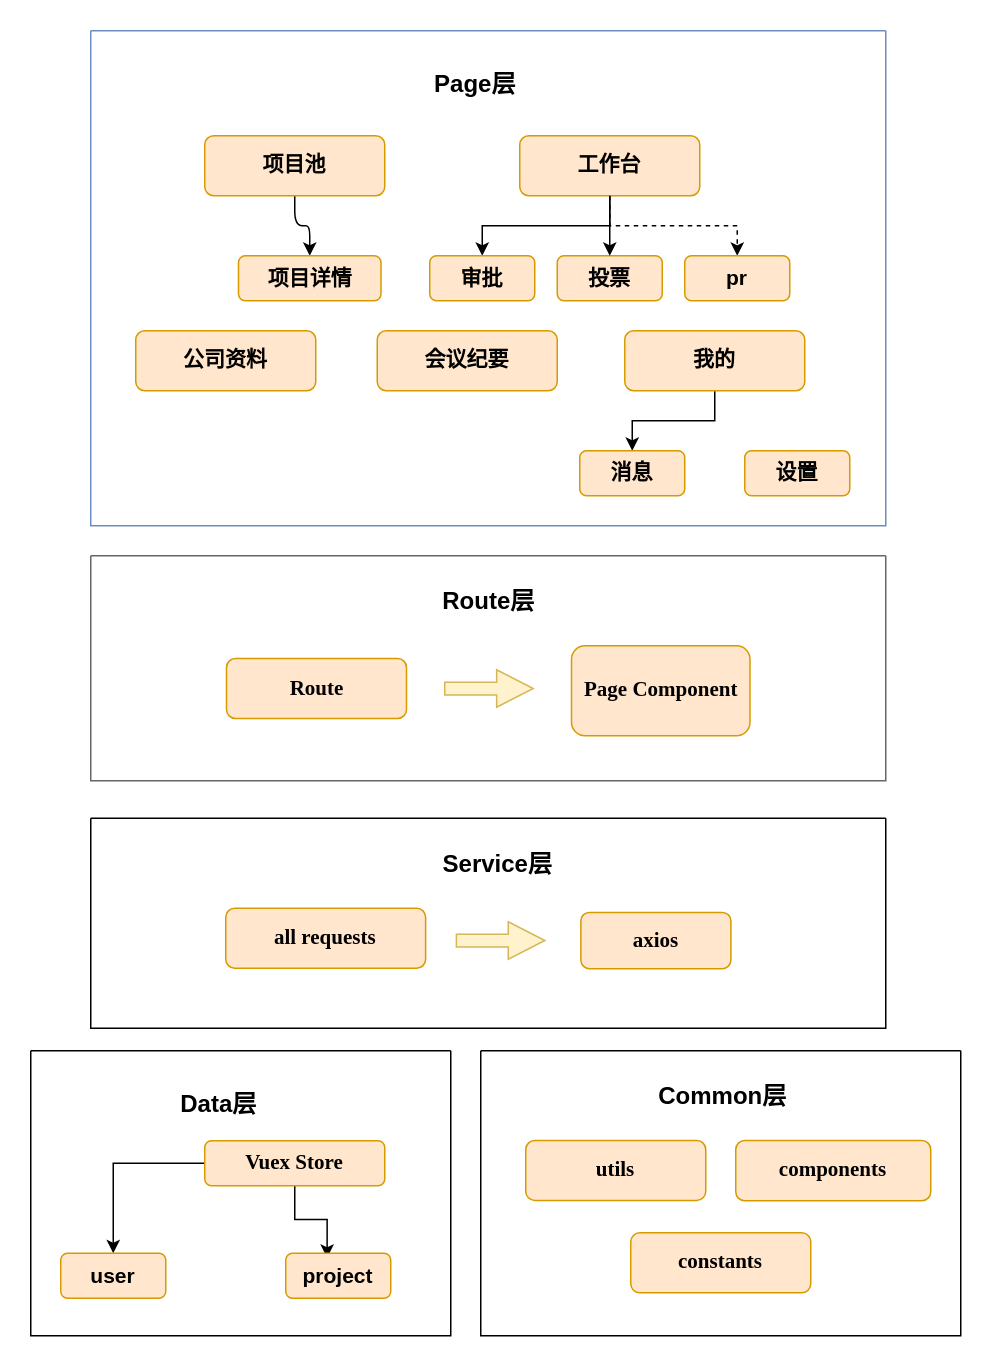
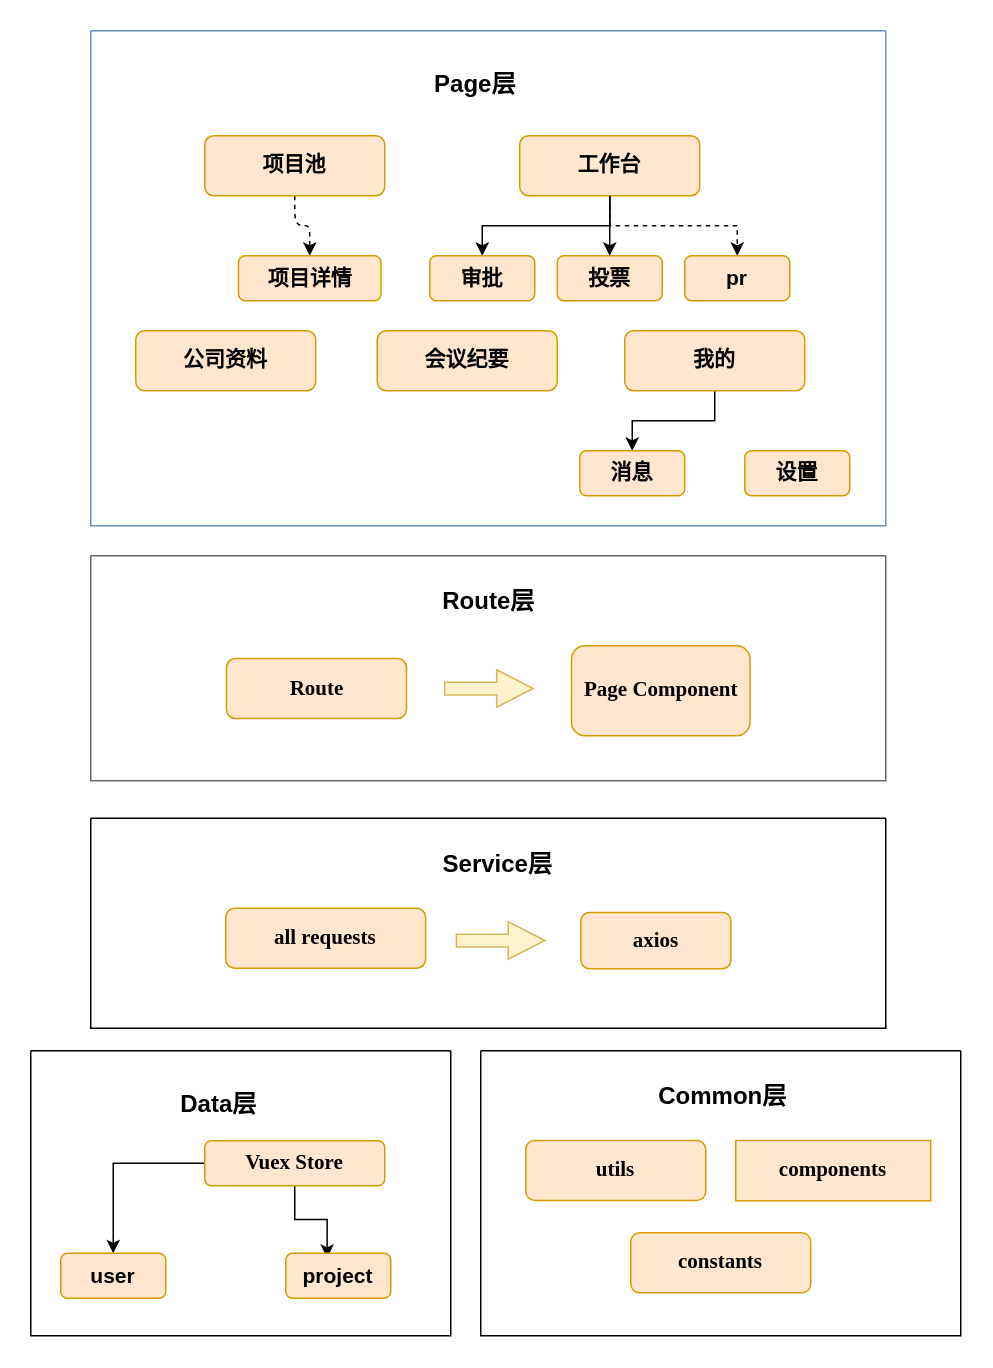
edge "项目池" -> "项目详情": style solid -> dashed
node "components": shape rounded rectangle -> rectangle
